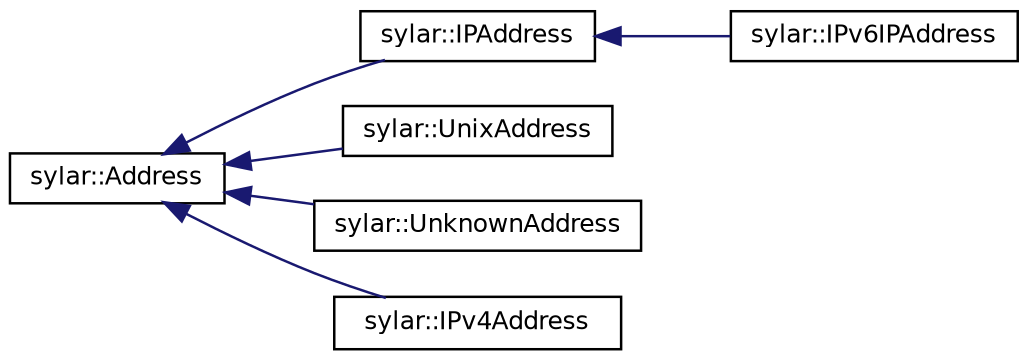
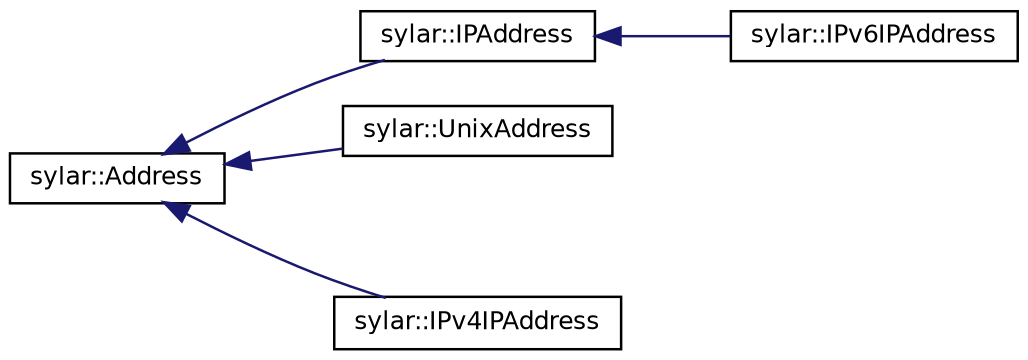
node "sylar::UnknownAddress": removed
node "sylar::IPv4Address": label "sylar::IPv4Address" -> "sylar::IPv4IPAddress"
